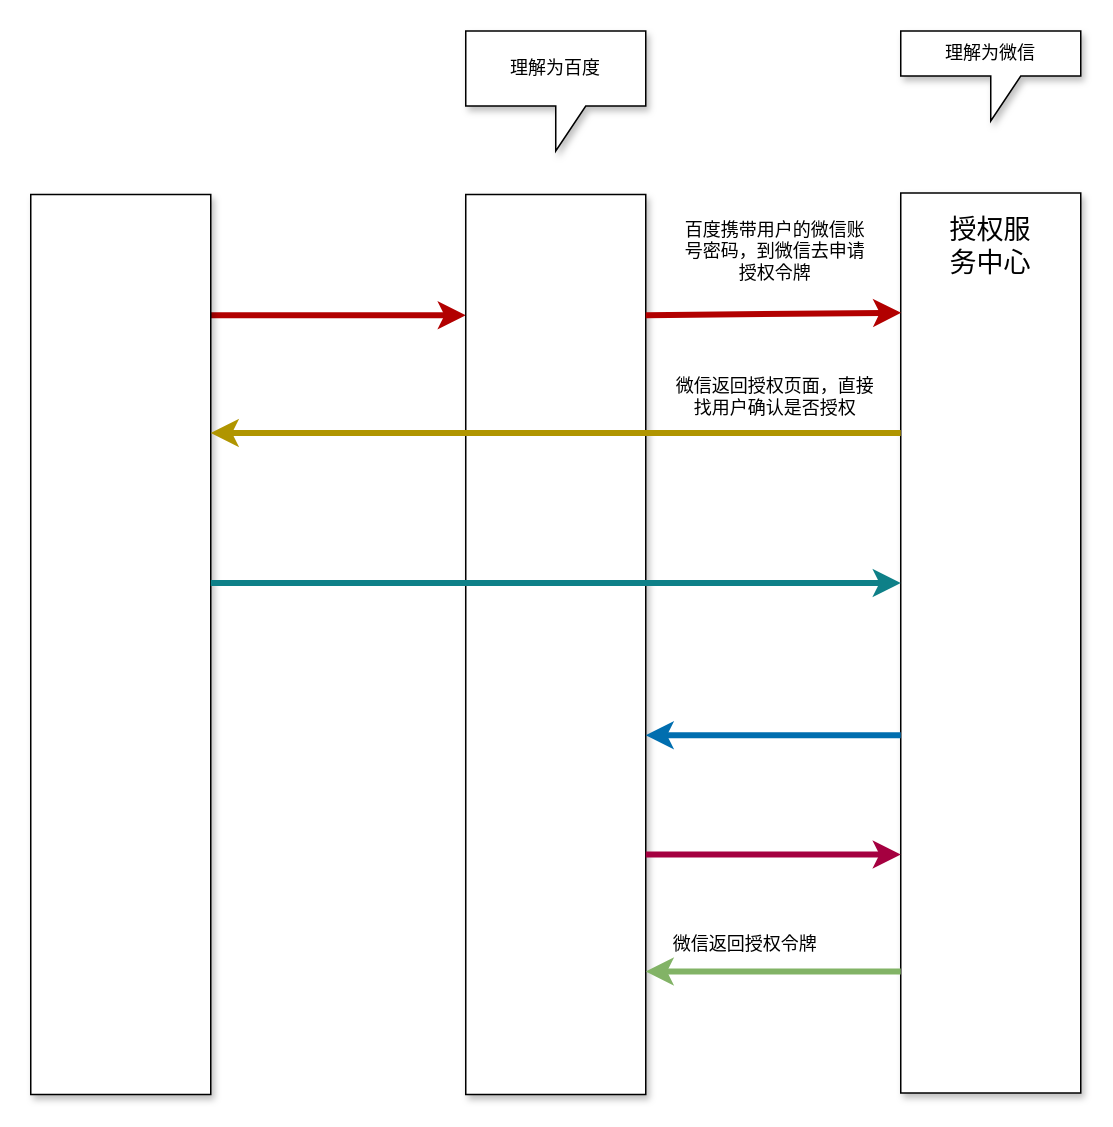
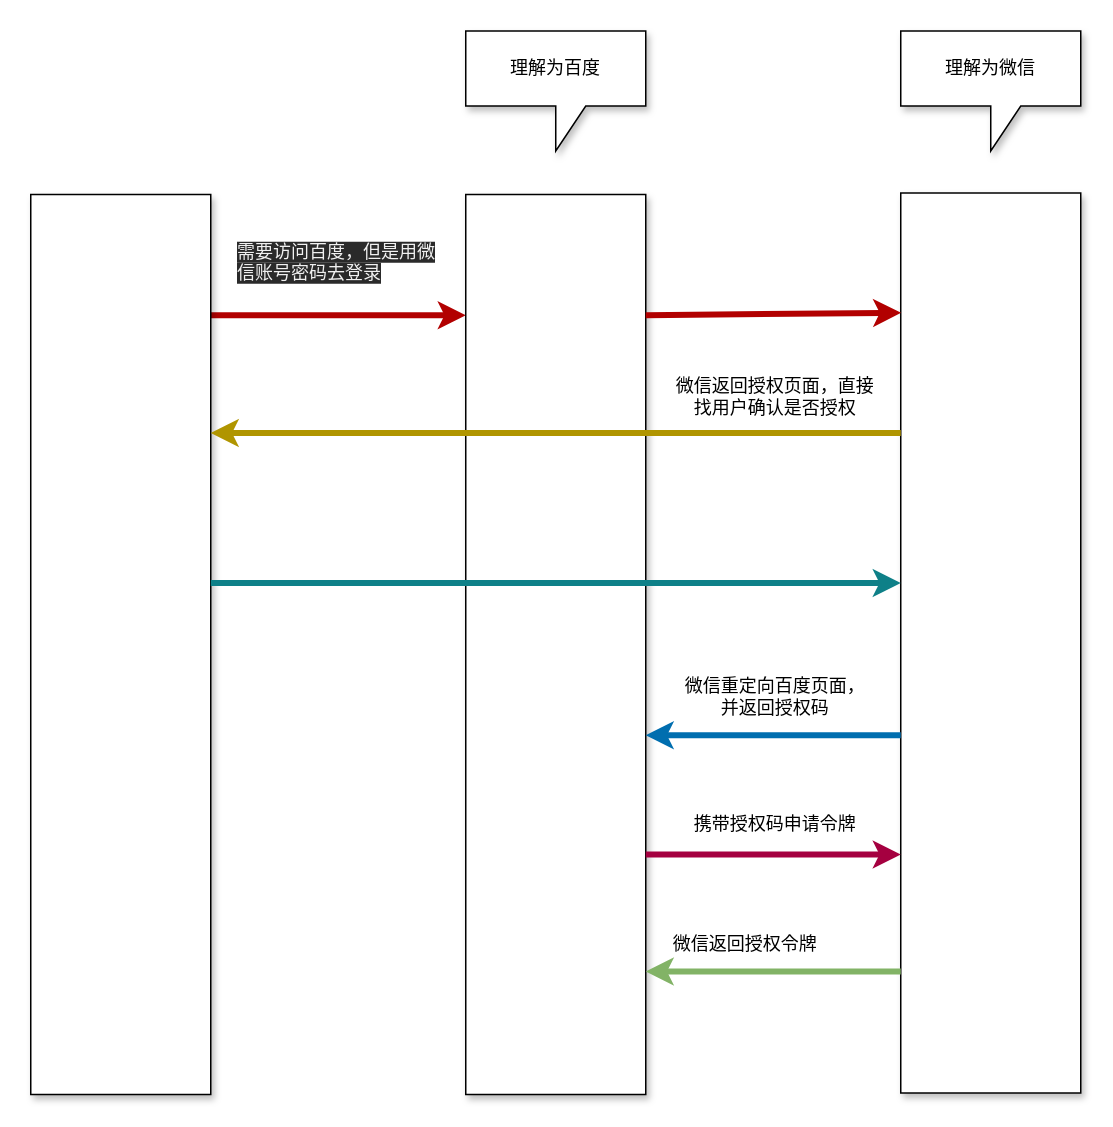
node "理解为微信": size 180x90 -> 180x120
node "授权服务中心": removed
node "百度携带用户的微信账 号密码，到微信去申请 授权令牌": removed
node "需要访问百度，但是用微信账号密码去登录": added
node "微信重定向百度页面， 并返回授权码": added
node "携带授权码申请令牌": added
